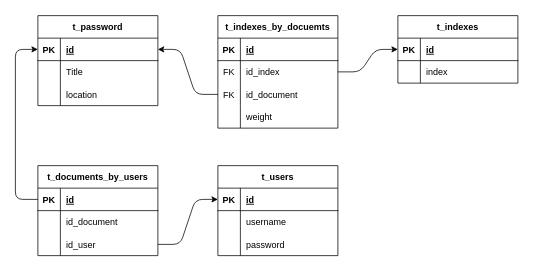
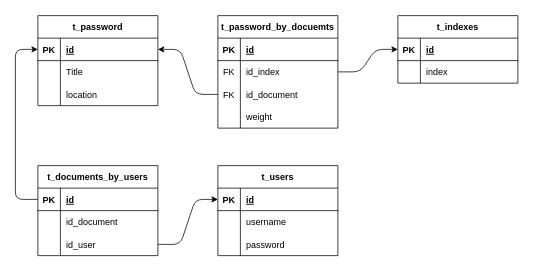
node "t_indexes_by_docuemts": label "t_indexes_by_docuemts" -> "t_password_by_docuemts"
